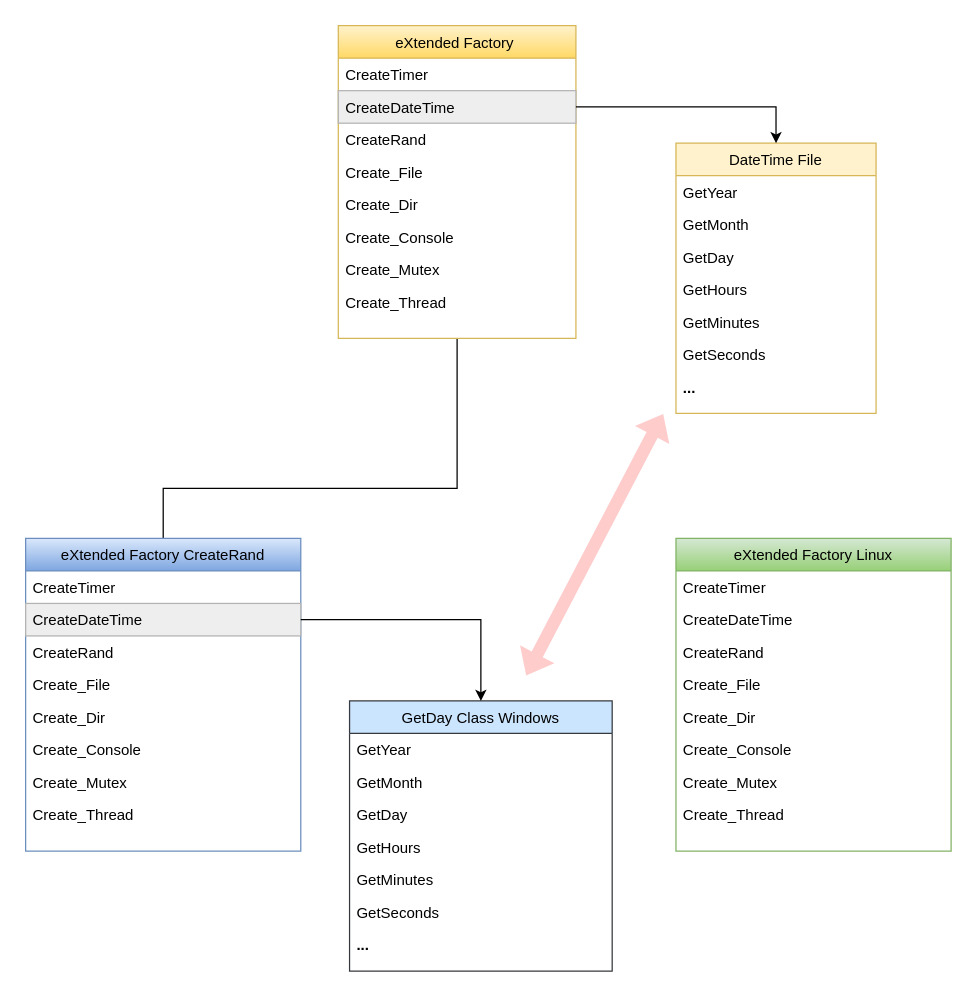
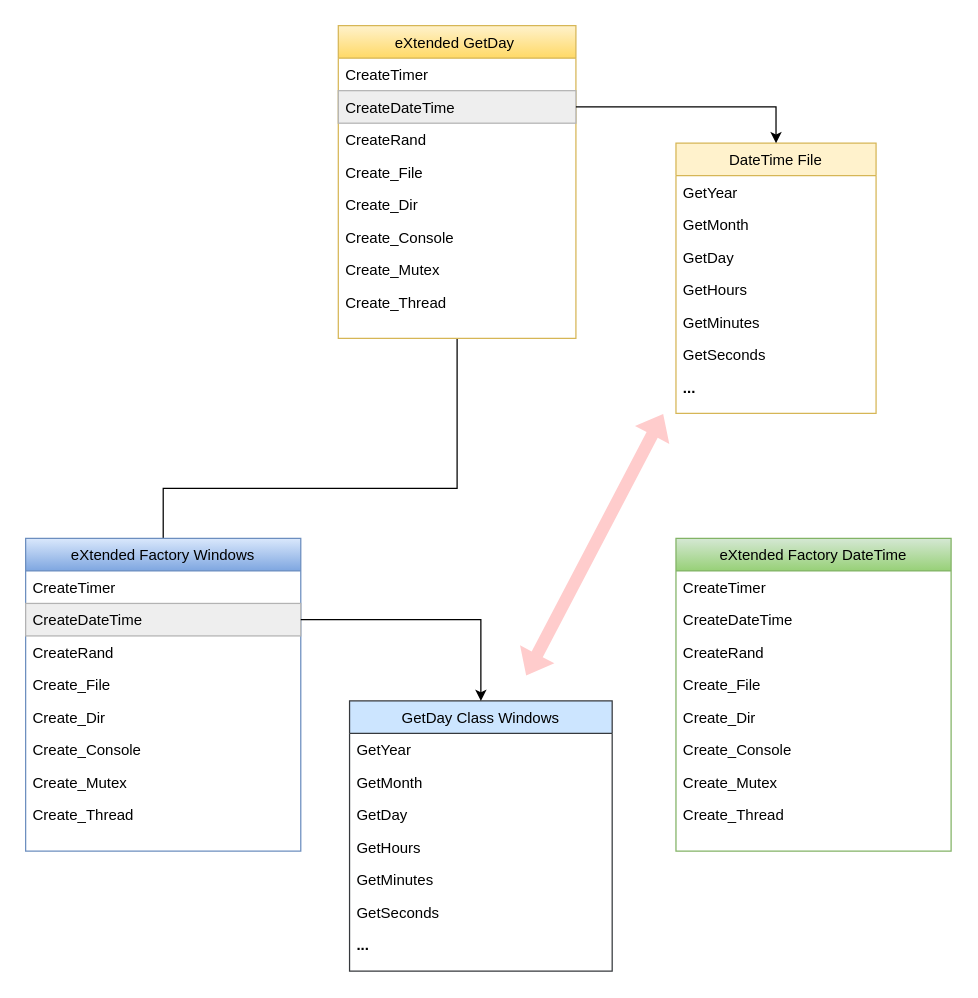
node "eXtended Factory": label "eXtended Factory" -> "eXtended GetDay"
node "eXtended Factory CreateRand": label "eXtended Factory CreateRand" -> "eXtended Factory Windows"
node "eXtended Factory Linux": label "eXtended Factory Linux" -> "eXtended Factory DateTime"
